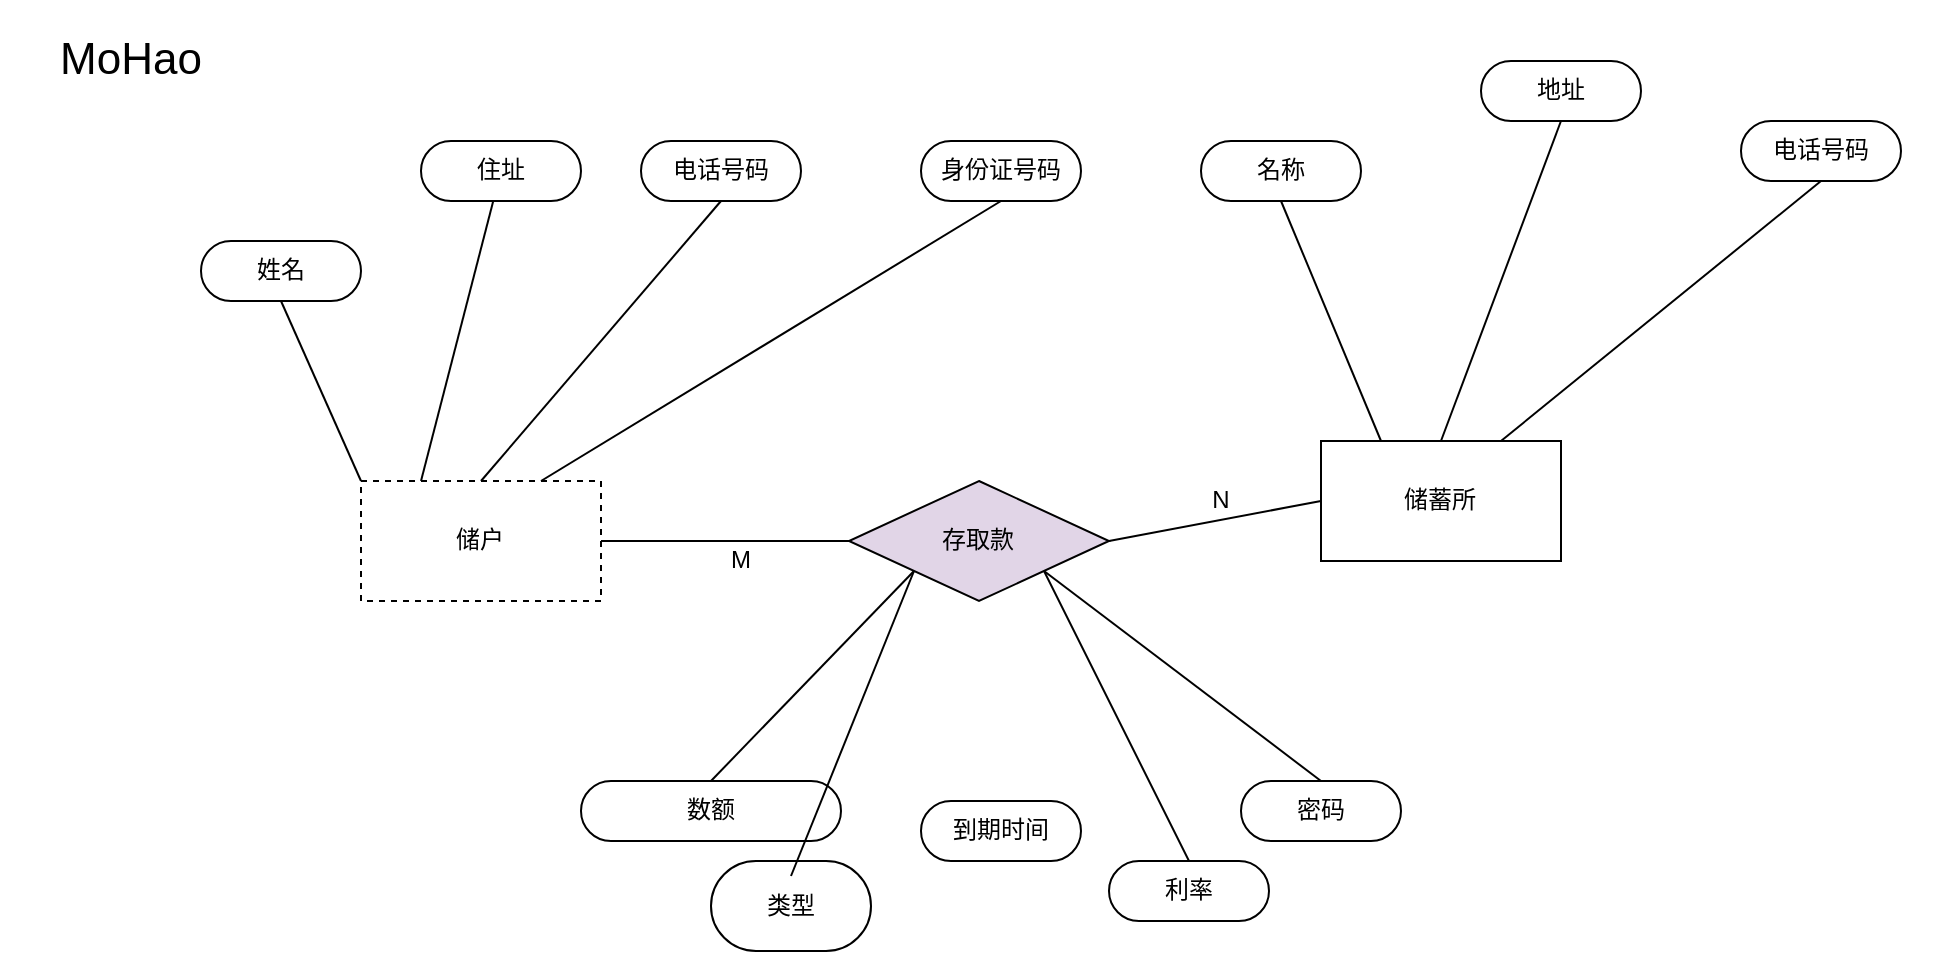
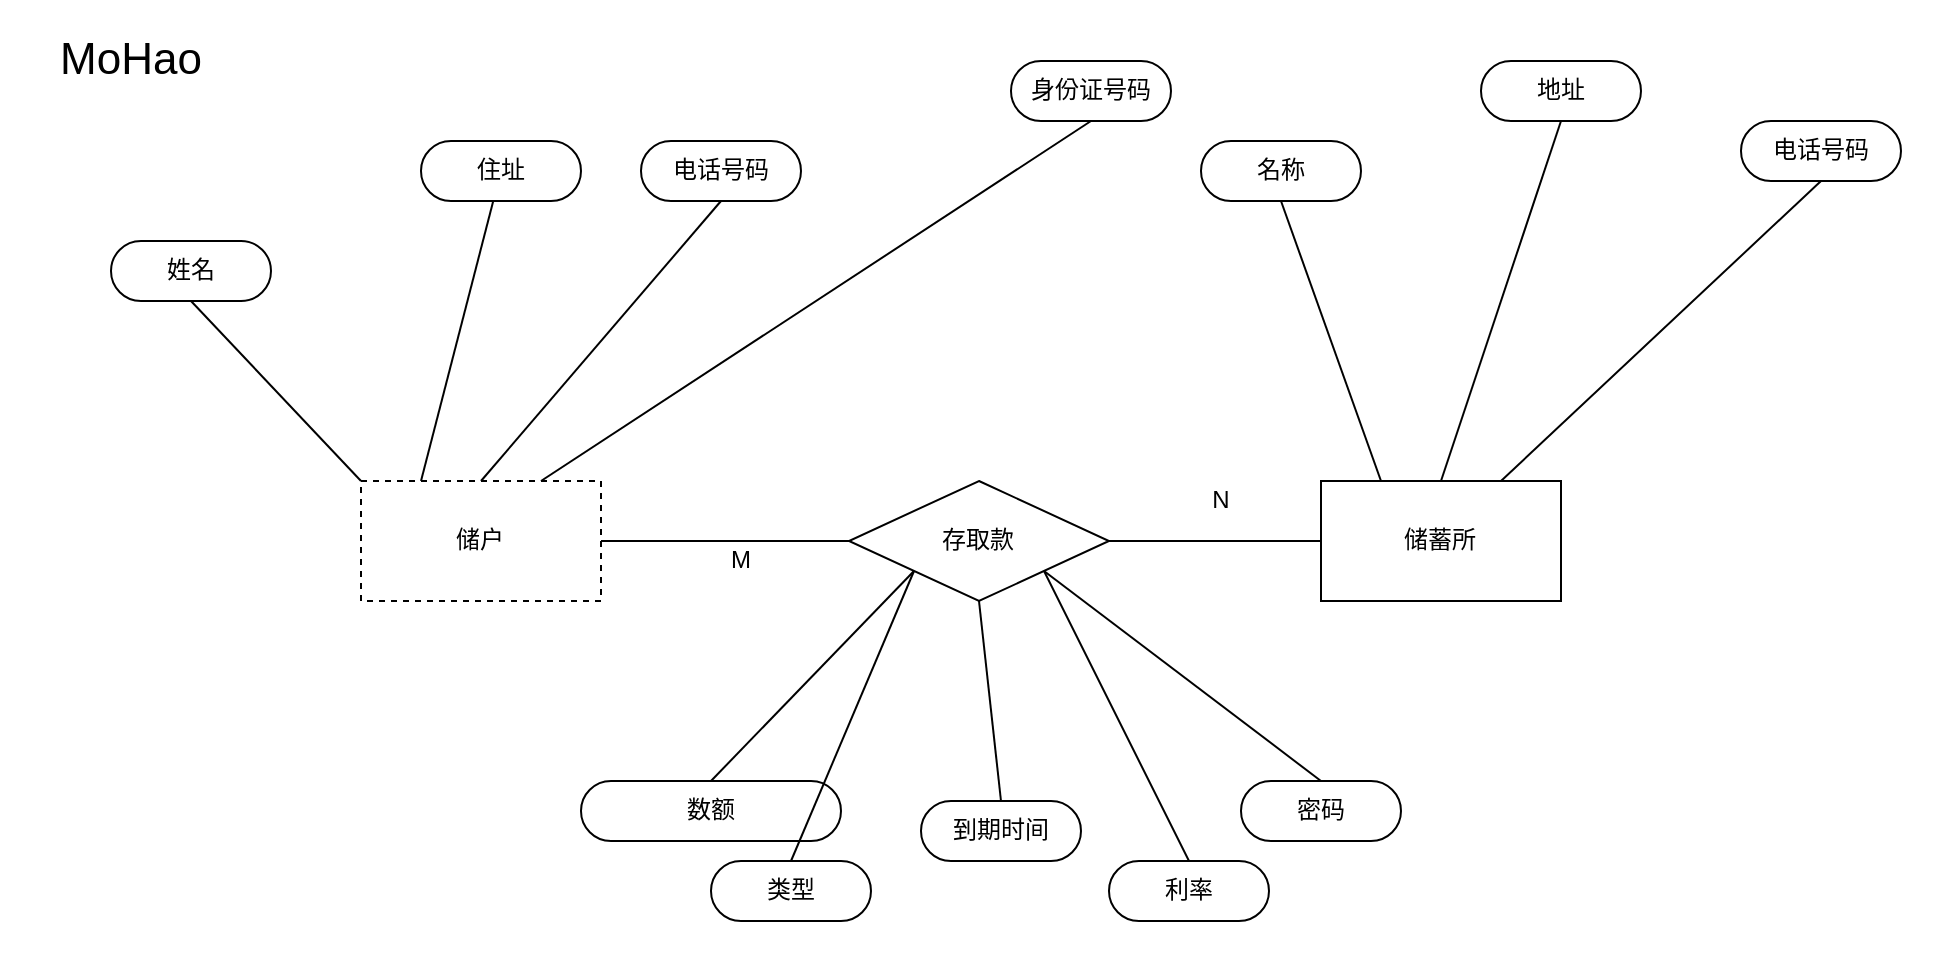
node "身份证号码": moved (1001, 171) -> (1091, 91)
node "姓名": moved (281, 271) -> (191, 271)
node "储蓄所": moved (1441, 501) -> (1441, 541)
node "存取款": fillcolor #e1d5e7 -> #ffffff
edge "存取款" -- "到期时间": added
node "类型": size 160x90 -> 160x60
